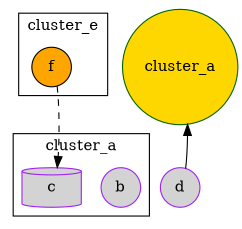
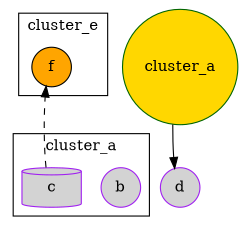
edge "f" -> "c": reversed
edge "d" -> "cluster_a": reversed
